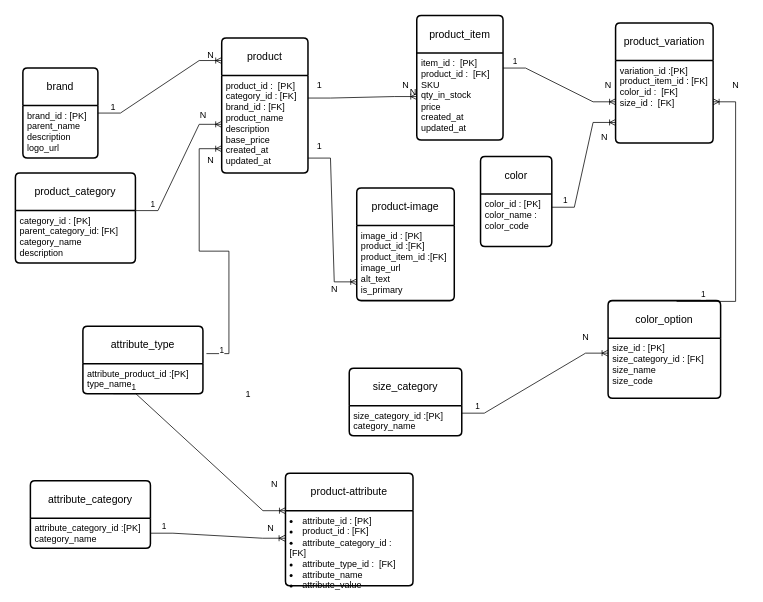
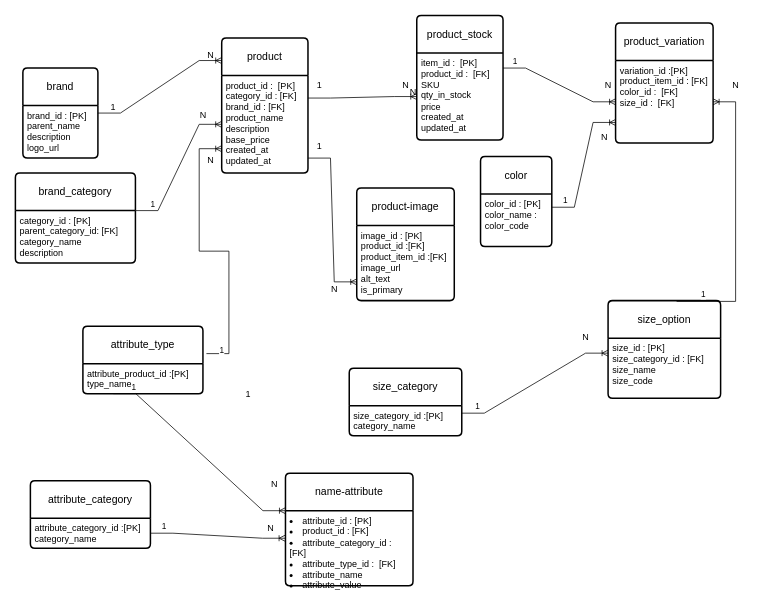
node "product_item": label "product_item" -> "product_stock"
node "product_category": label "product_category" -> "brand_category"
node "color_option": label "color_option" -> "size_option"
node "product-attribute": label "product-attribute" -> "name-attribute"
